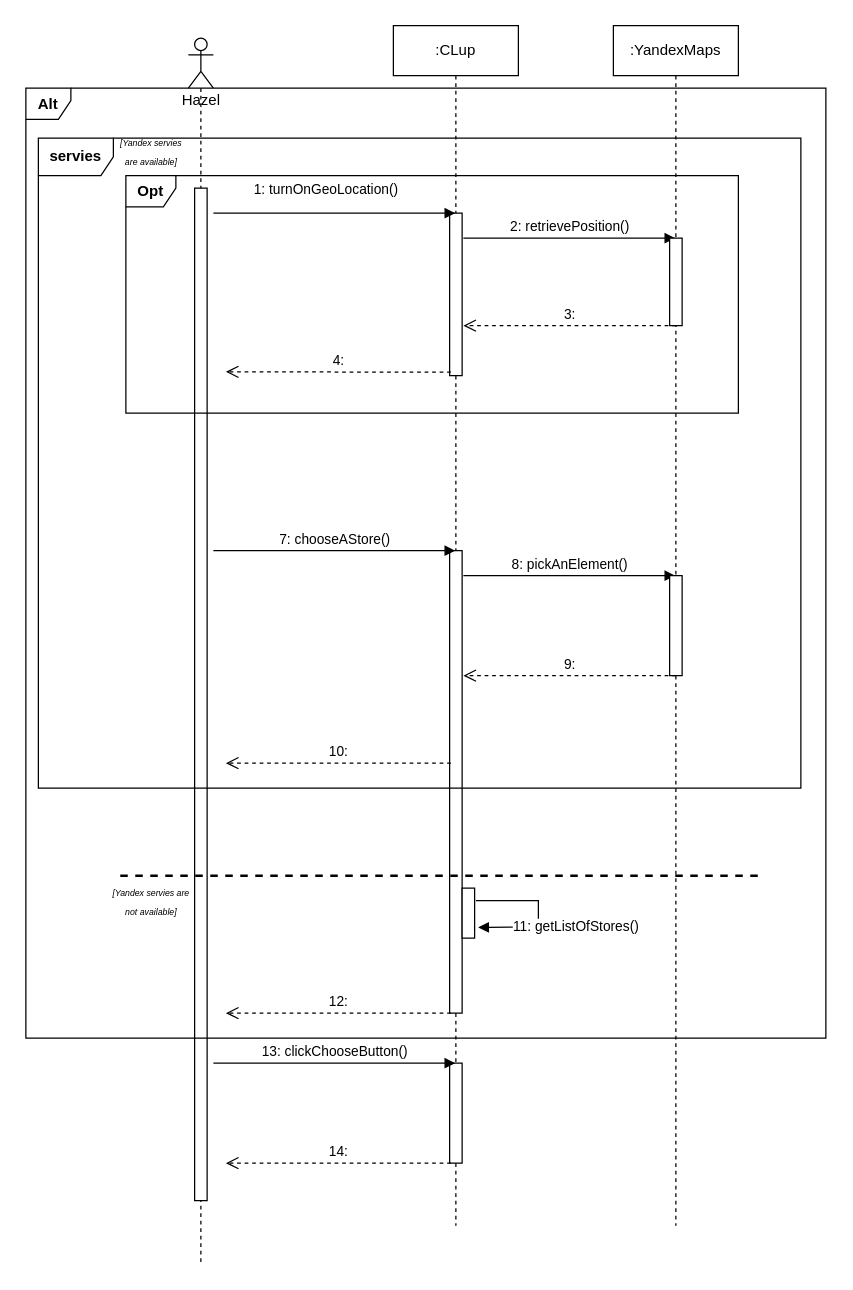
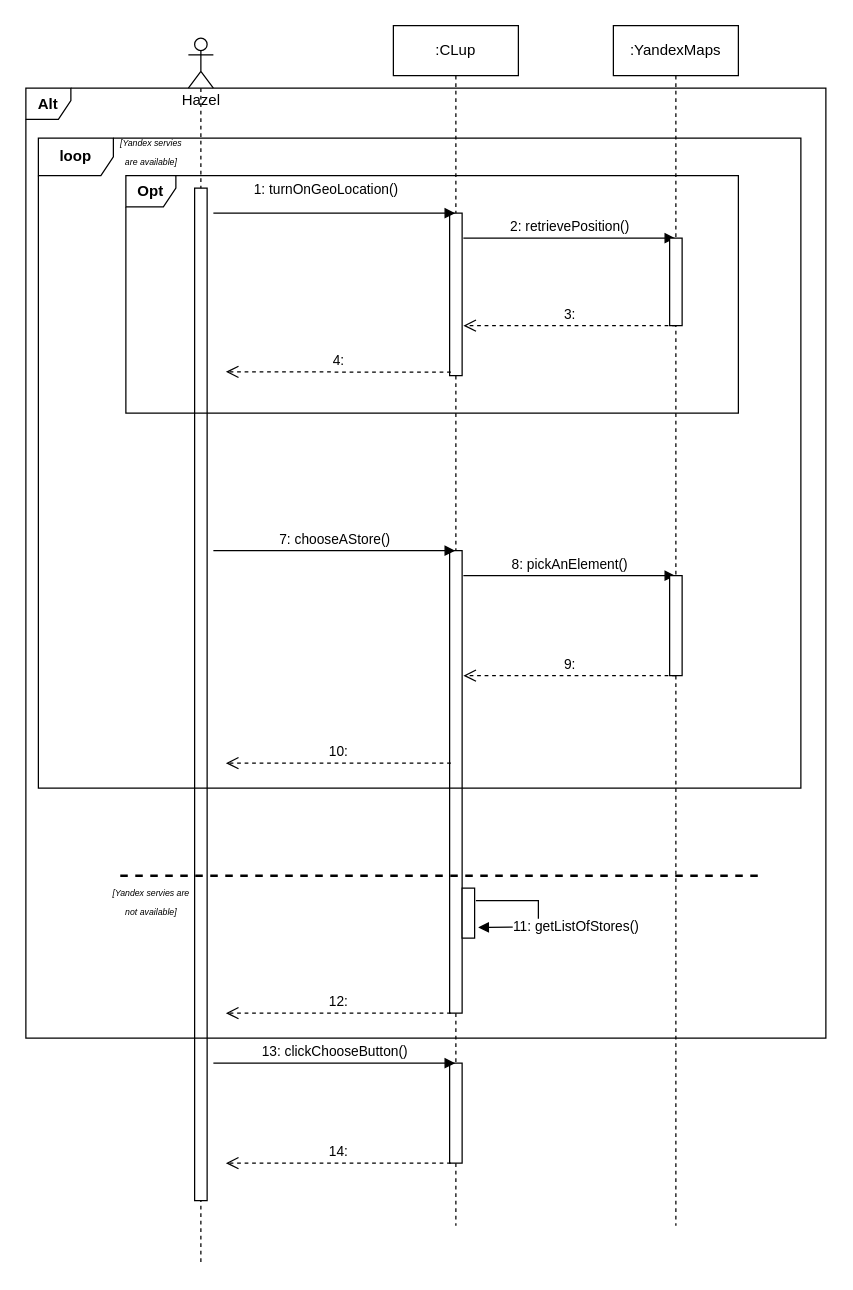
node "servies": label "servies" -> "loop"
